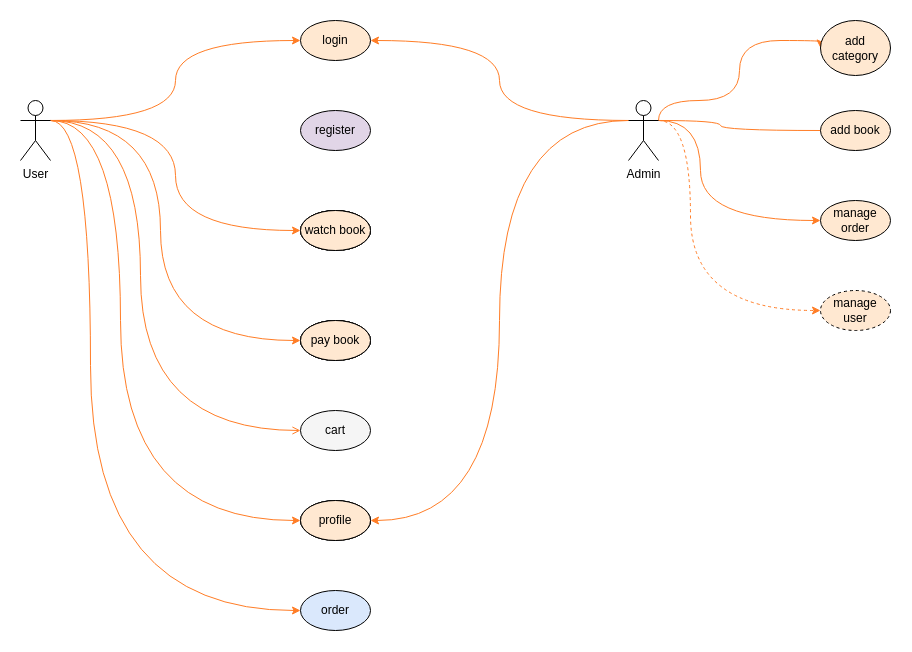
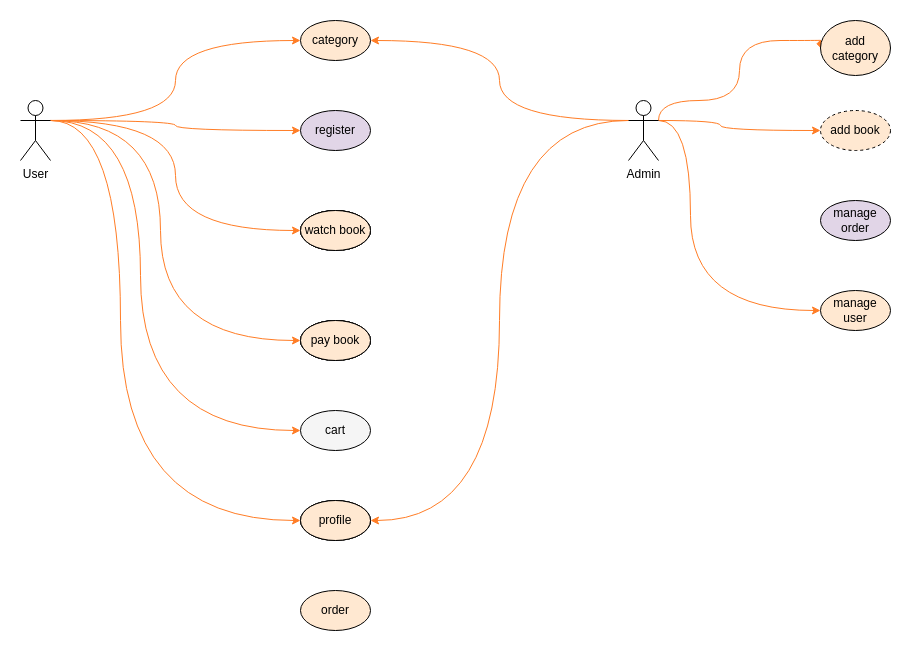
node "login": label "login" -> "category"
edge "Admin" -> "add category": arrowhead classic -> diamond
edge "User" -> "register": added
edge "Admin" -- "add book": arrowhead none -> classic
node "add book": style solid -> dashed
edge "Admin" -> "manage order": removed
node "manage order": fillcolor #ffe8d1 -> #e1d5e7
edge "Admin" -> "manage user": style dashed -> solid
node "manage user": style dashed -> solid
edge "User" -> "order": removed
edge "User" -> "cart": arrowhead open -> classic
node "order": fillcolor #dae8fc -> #ffe8d1
